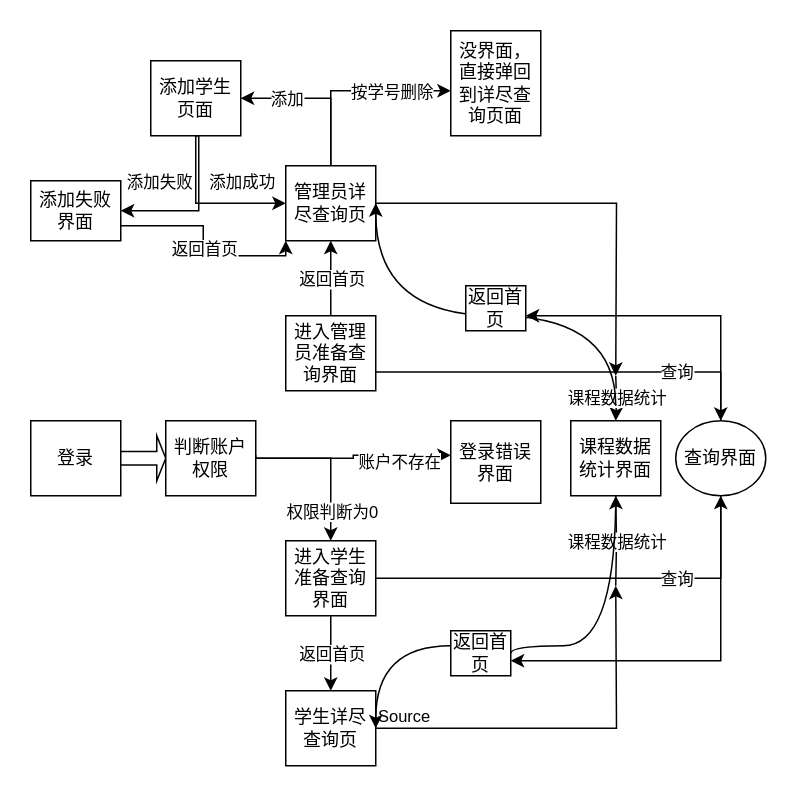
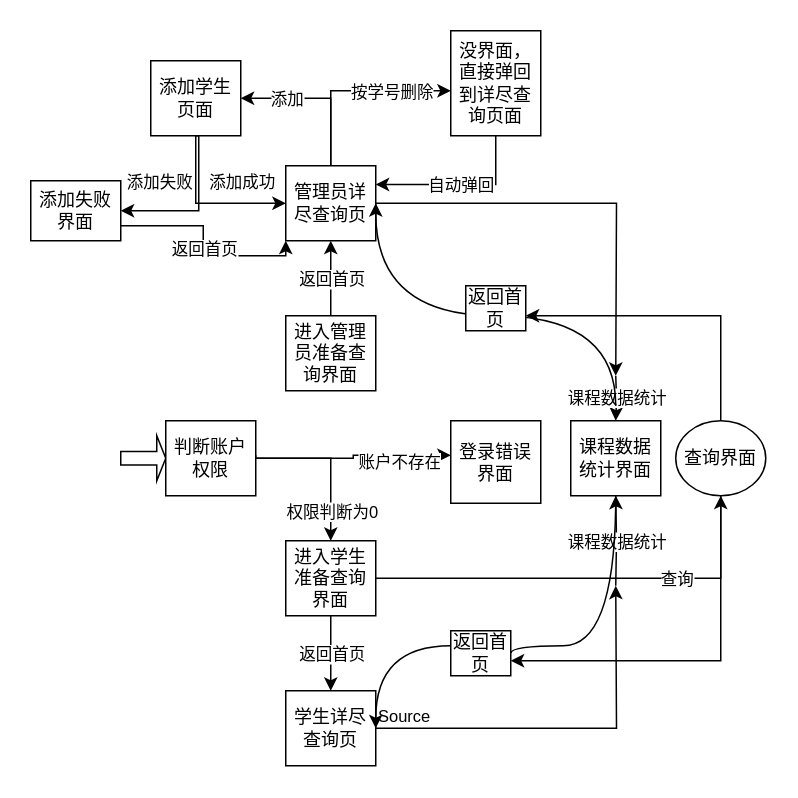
edge "没界面，直接弹回到详尽查询页面" -> "管理员详尽查询页": added, label "自动弹回"
edge "进入管理员准备查询界面" -> "查询界面": removed, label "查询"
node "登录": removed
